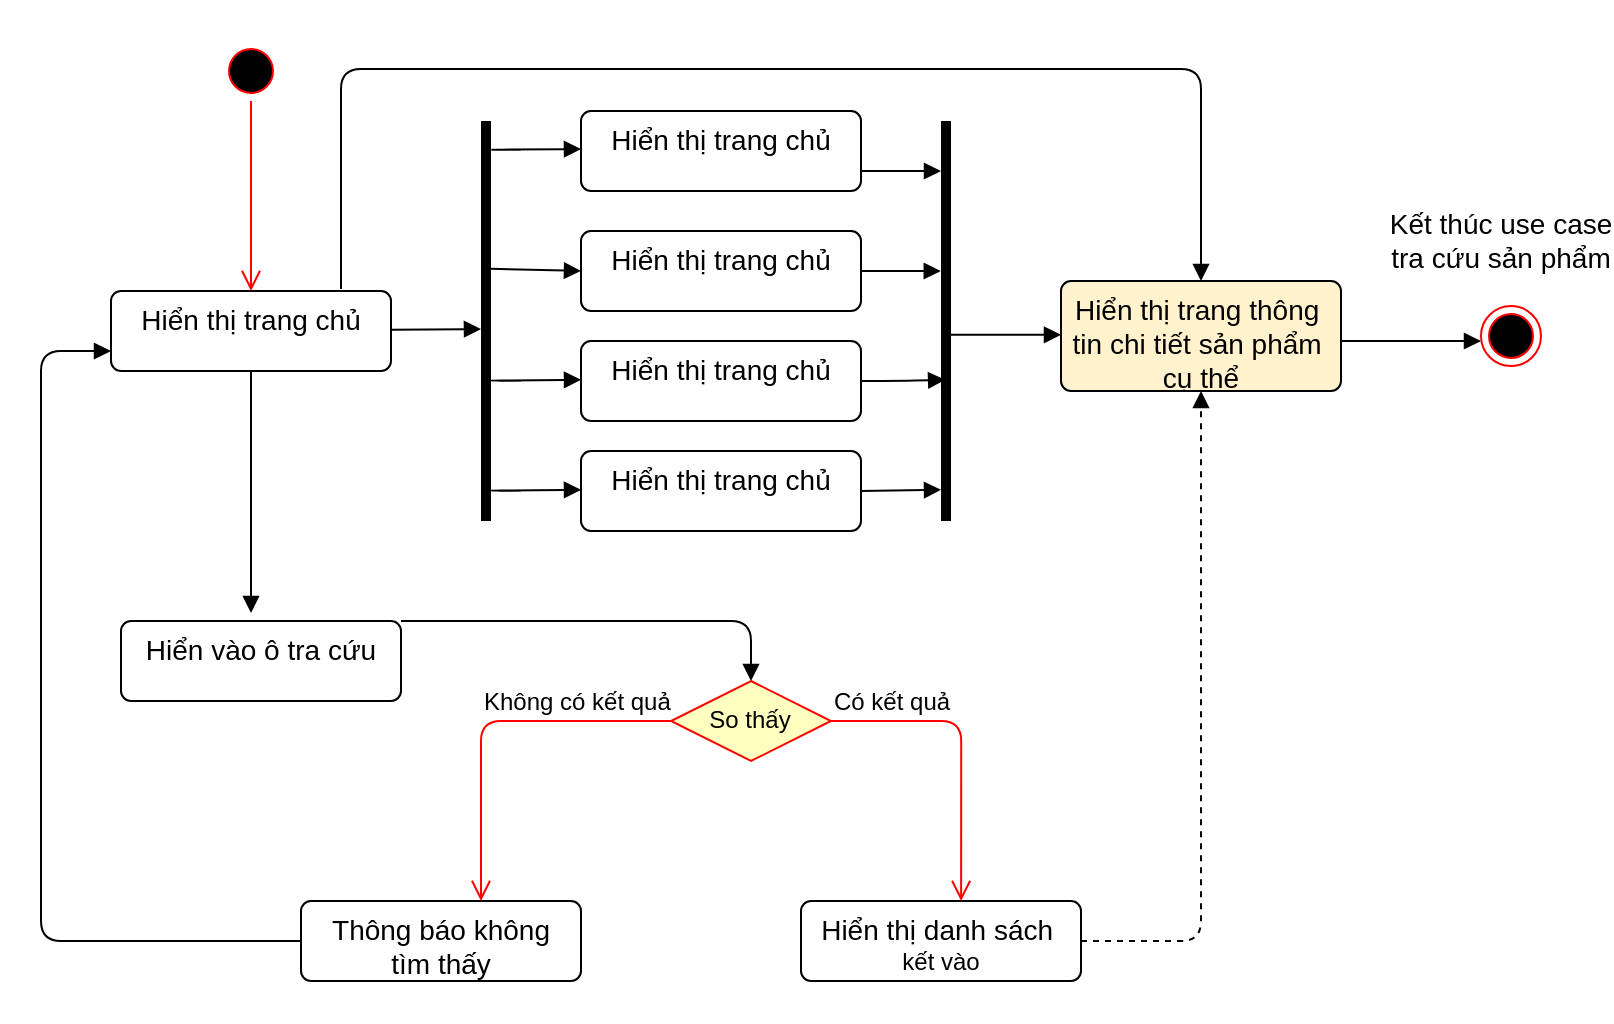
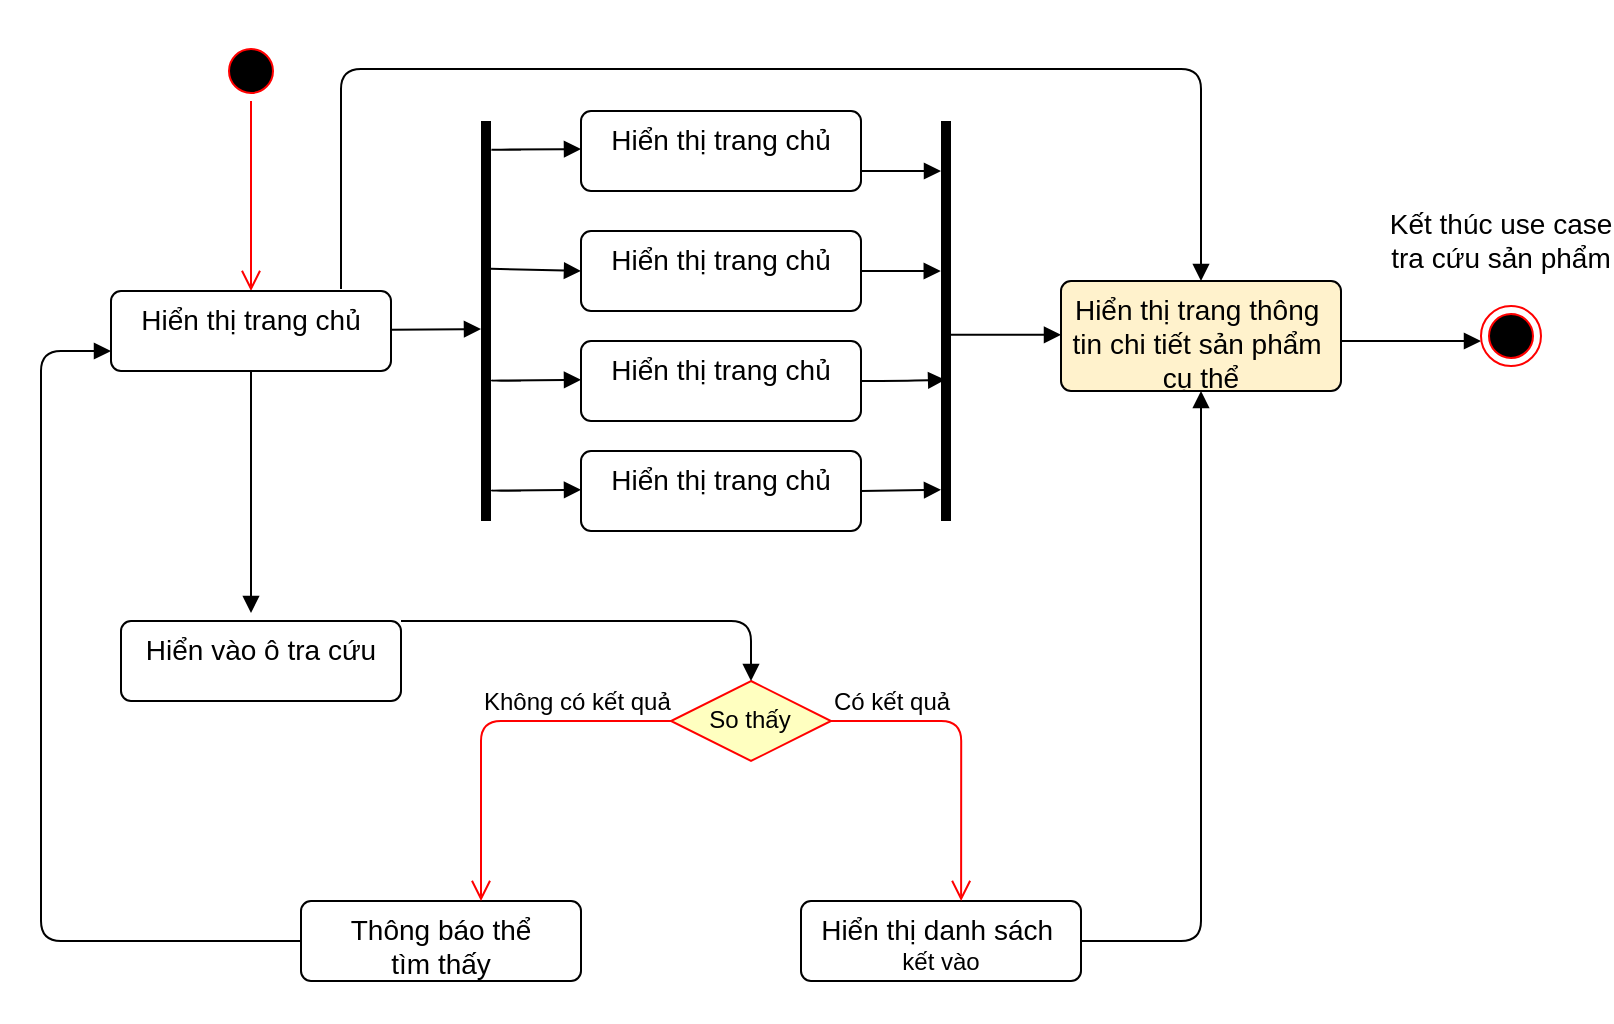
edge "Hiển thị danh sách kết vào" -> "Hiển thị trang thông tin chi tiết sản phẩm cụ thể": style dashed -> solid
node "Thông báo không tìm thấy": label "Thông báo không tìm thấy" -> "Thông báo thể tìm thấy"
